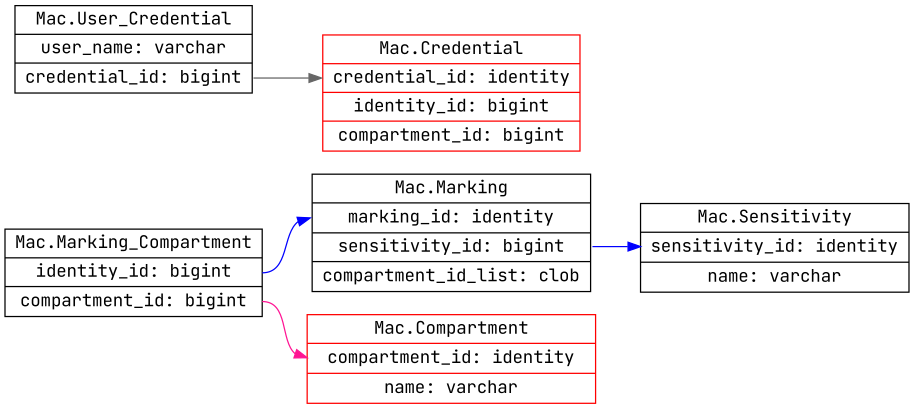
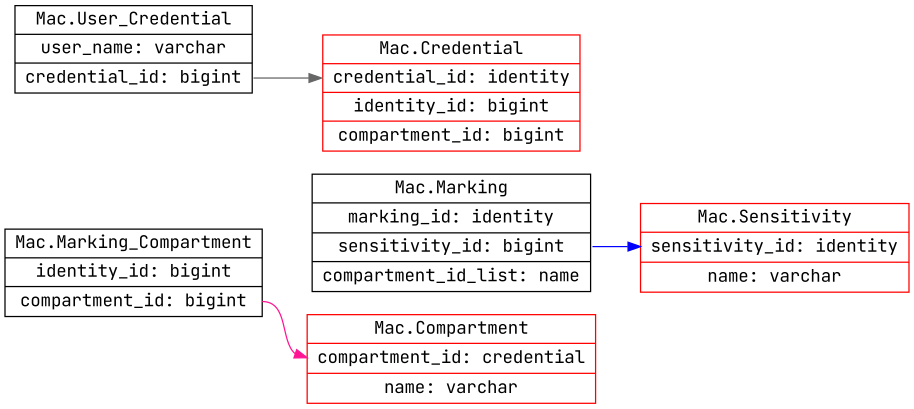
node "Mac.Sensitivity": color black -> red
edge "Mac.Marking_Compartment" -> "Mac.Marking": removed
node "Mac.Marking": text "compartment_id_list: clob" -> "compartment_id_list: name"
node "Mac.Compartment": text "compartment_id: identity" -> "compartment_id: credential"
